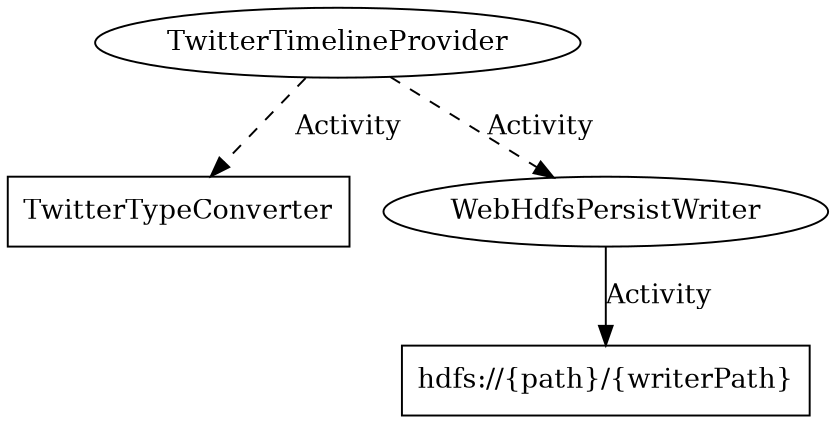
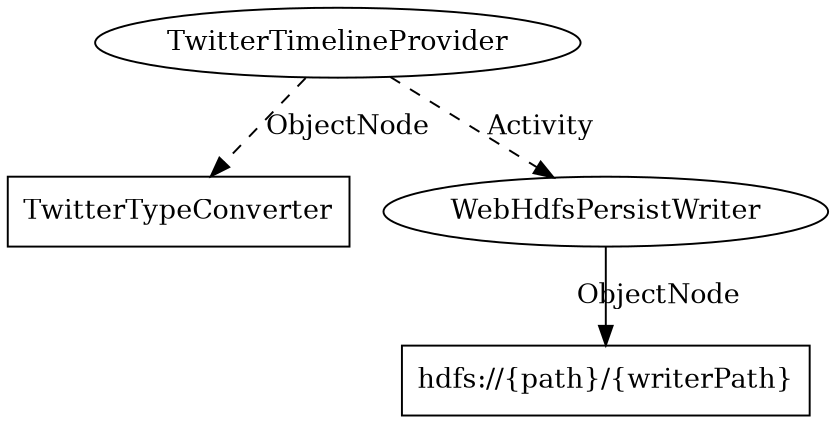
edge "TwitterTimelineProvider" -> "TwitterTypeConverter": label "Activity" -> "ObjectNode"
edge "WebHdfsPersistWriter" -> "hdfs://{path}/{writerPath}": label "Activity" -> "ObjectNode"
